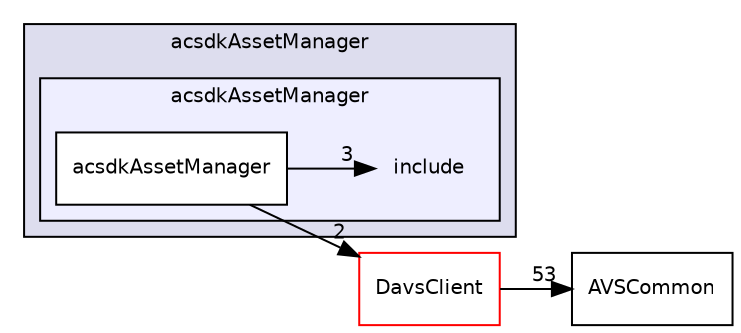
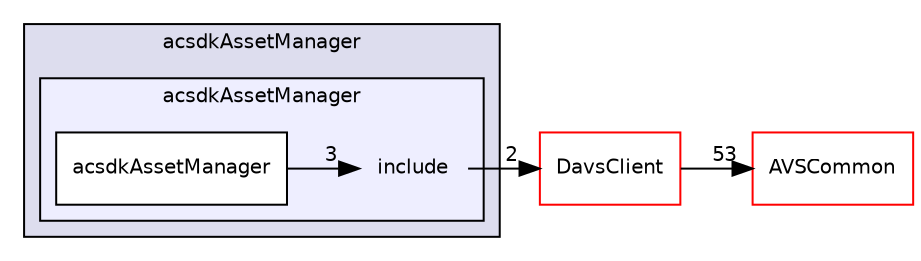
edge "acsdkAssetManager" -> "DavsClient": now "include" -> "DavsClient"
node "AVSCommon": color black -> red
